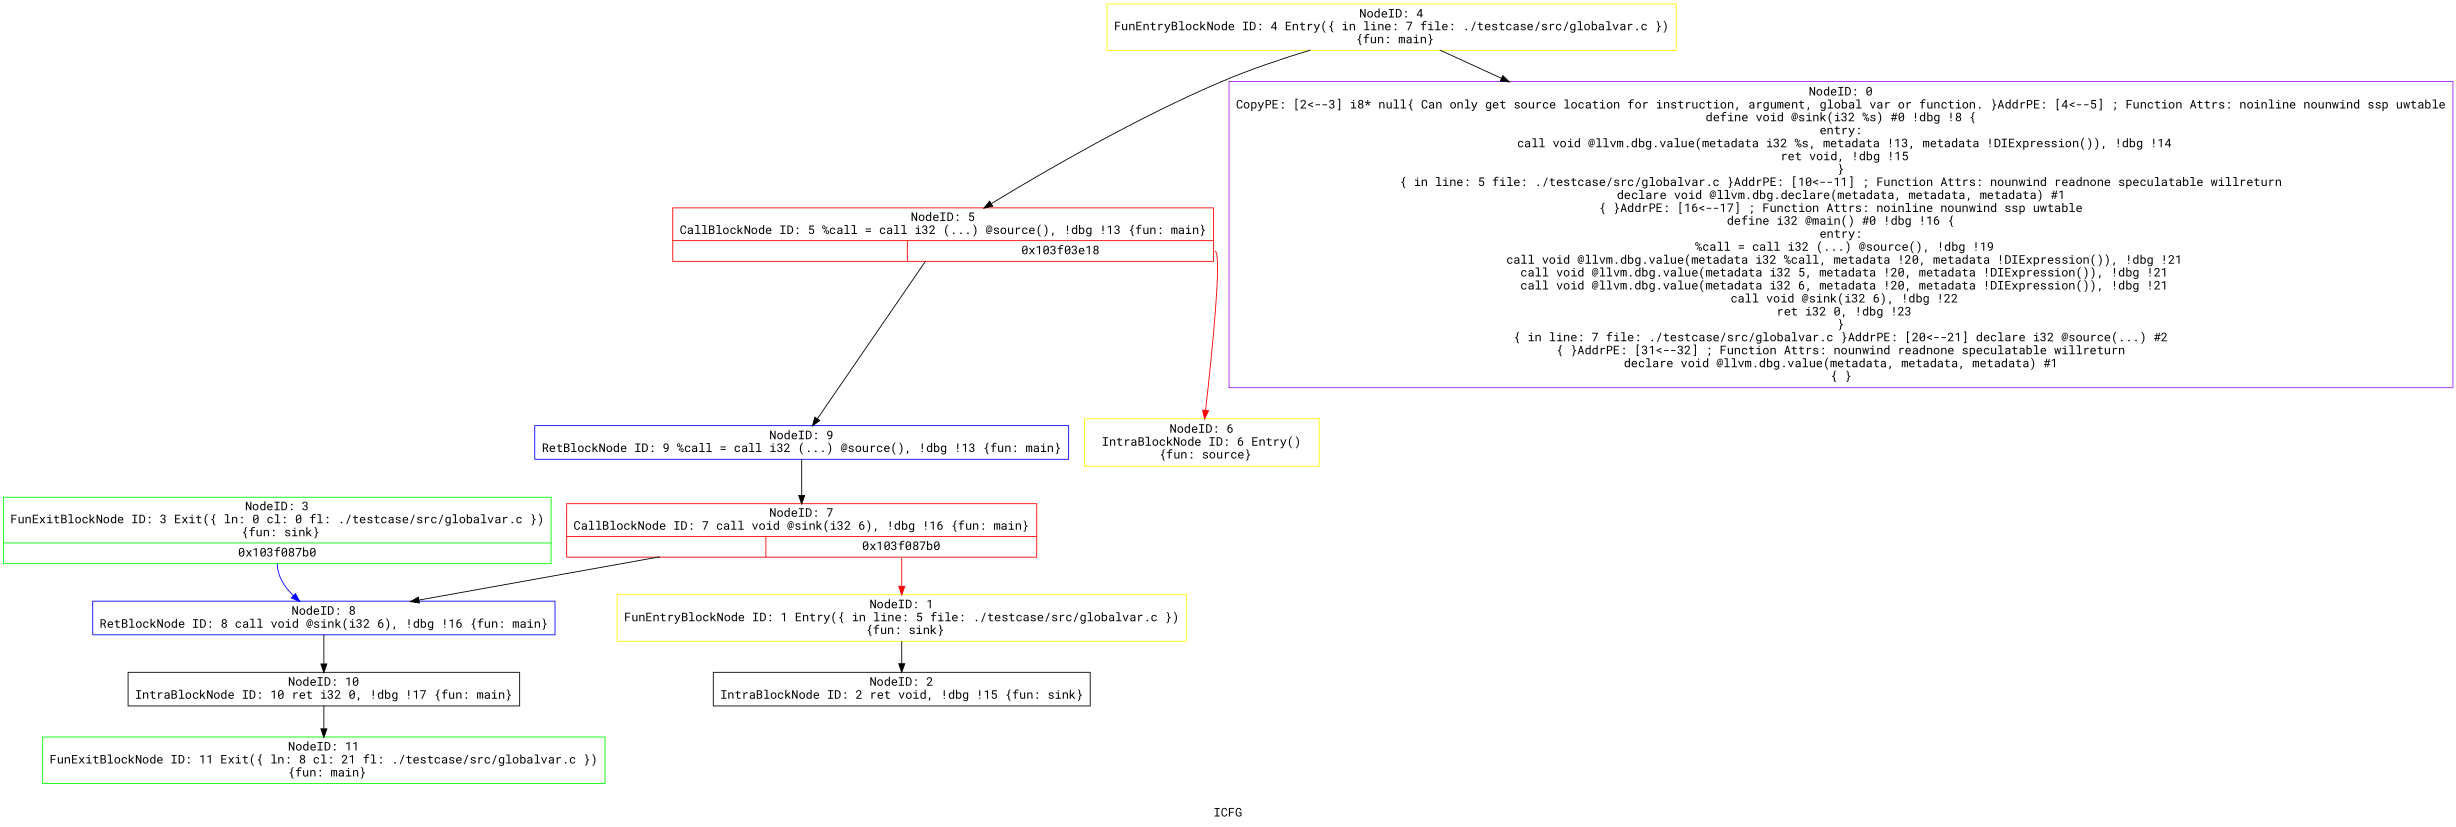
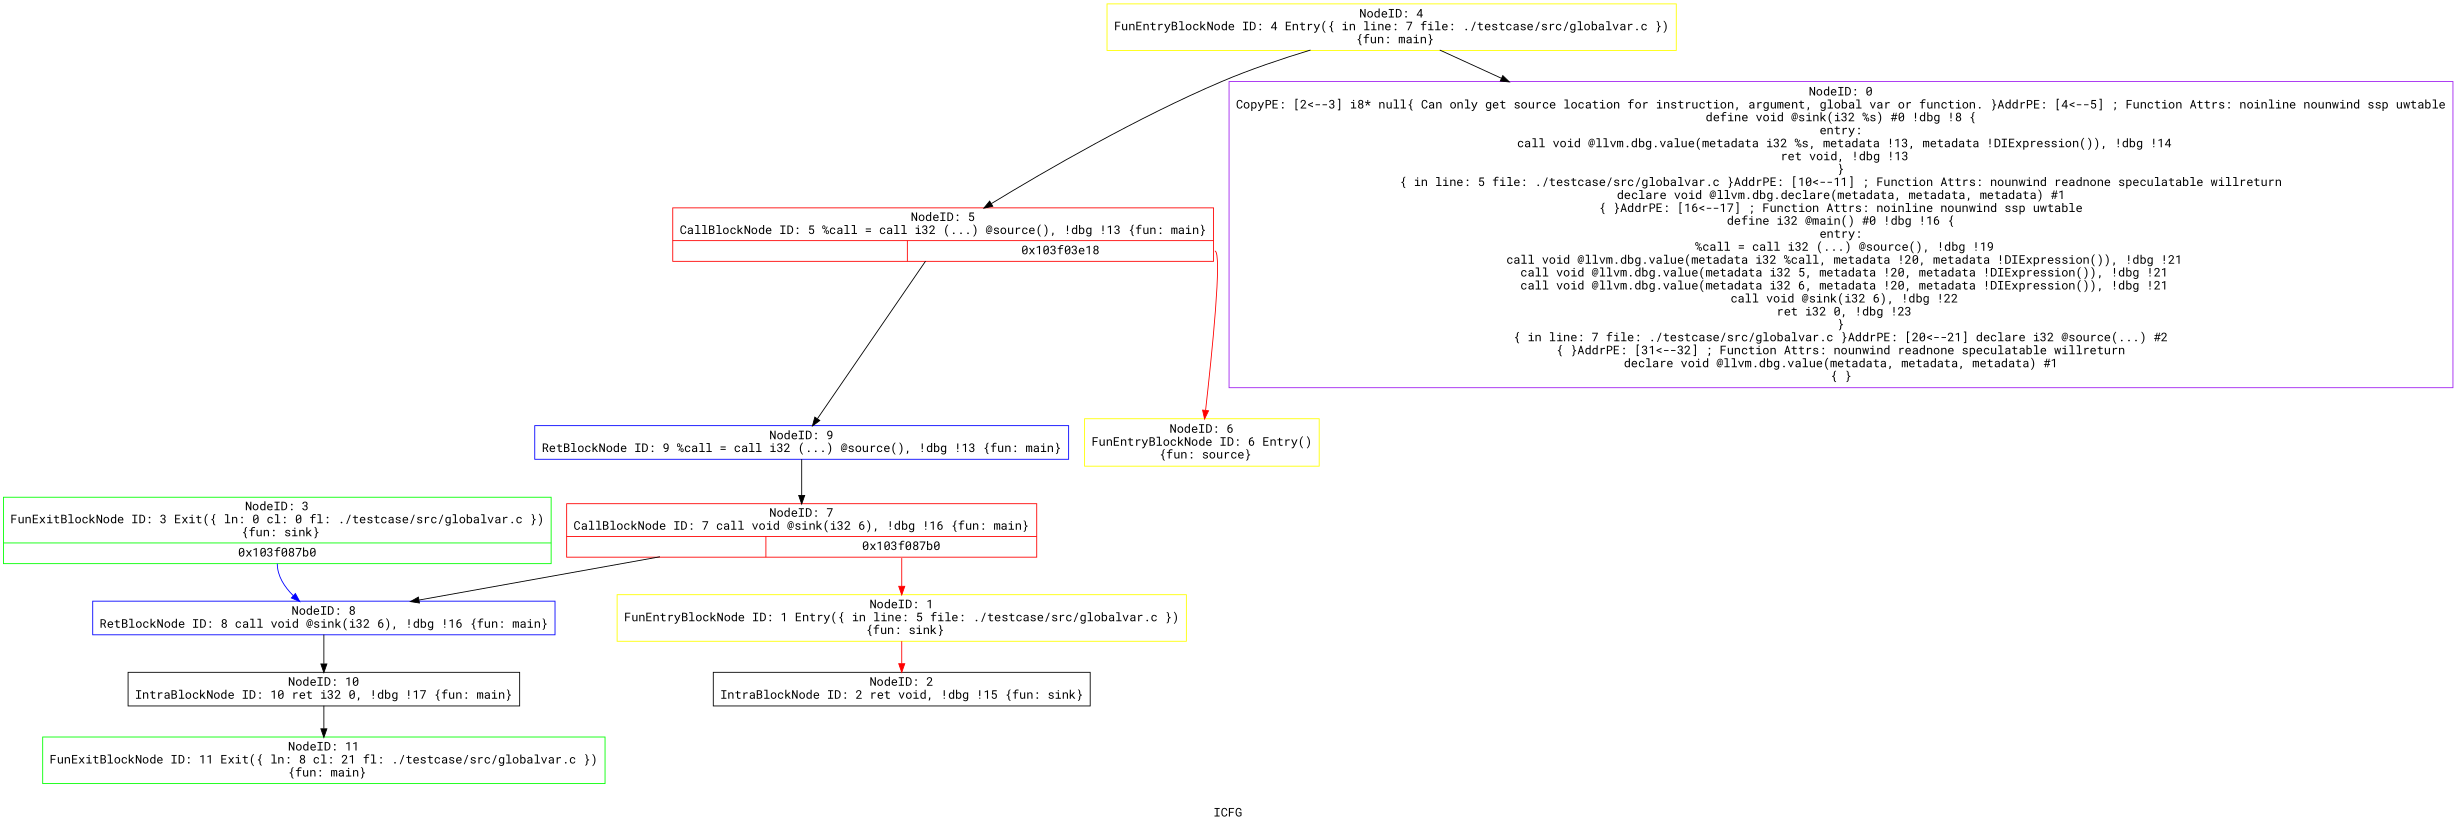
node "NodeID: 0": text "ret void, !dbg !15" -> "ret void, !dbg !13"
node "NodeID: 6": text "IntraBlockNode ID: 6 Entry()" -> "FunEntryBlockNode ID: 6 Entry()"
edge "NodeID: 1" -> "NodeID: 2": color black -> red
